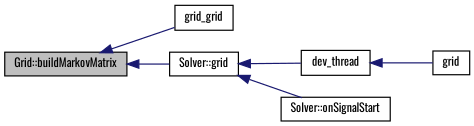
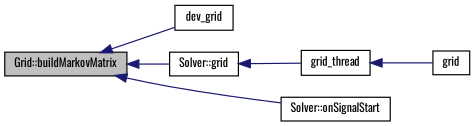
node "grid_grid": label "grid_grid" -> "dev_grid"
node "dev_thread": label "dev_thread" -> "grid_thread"
edge "Solver::onSignalStart" -> "Solver::grid": now "Solver::onSignalStart" -> "Grid::buildMarkovMatrix"
